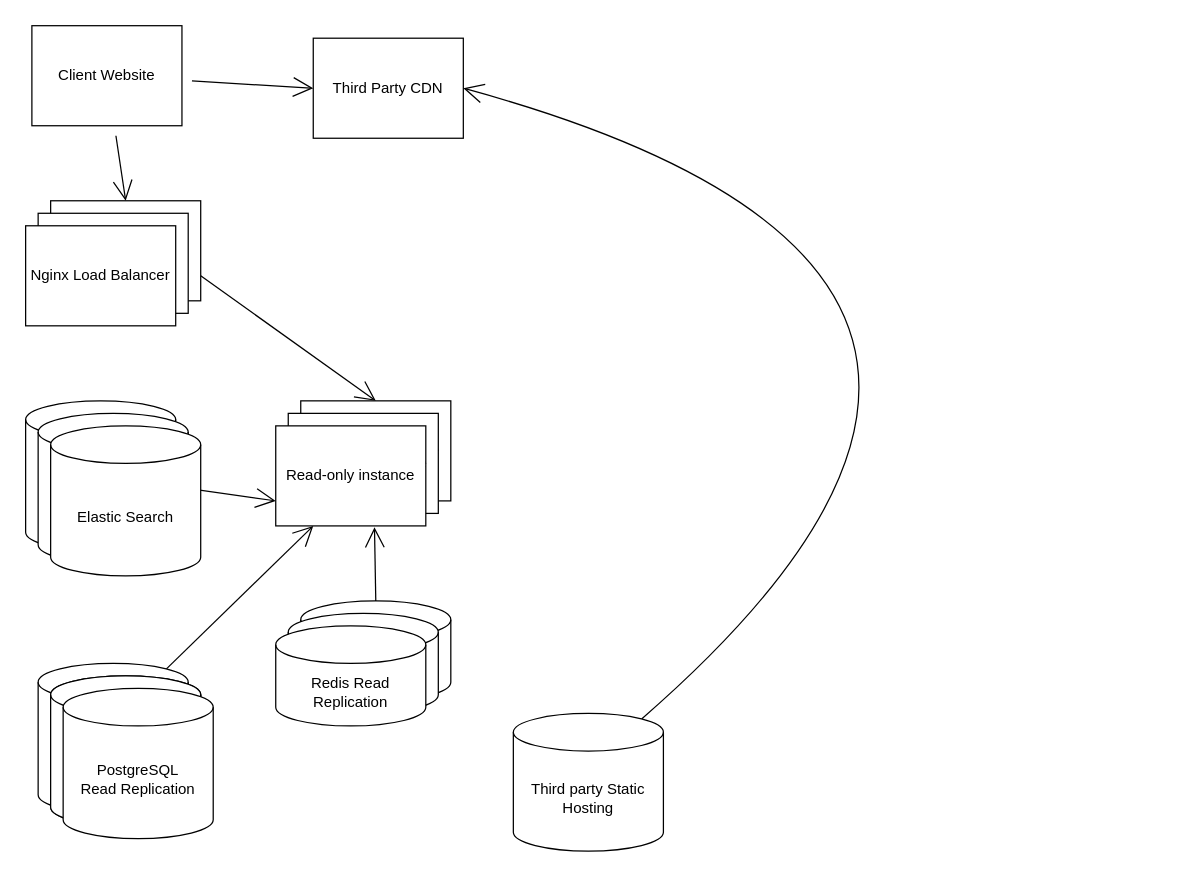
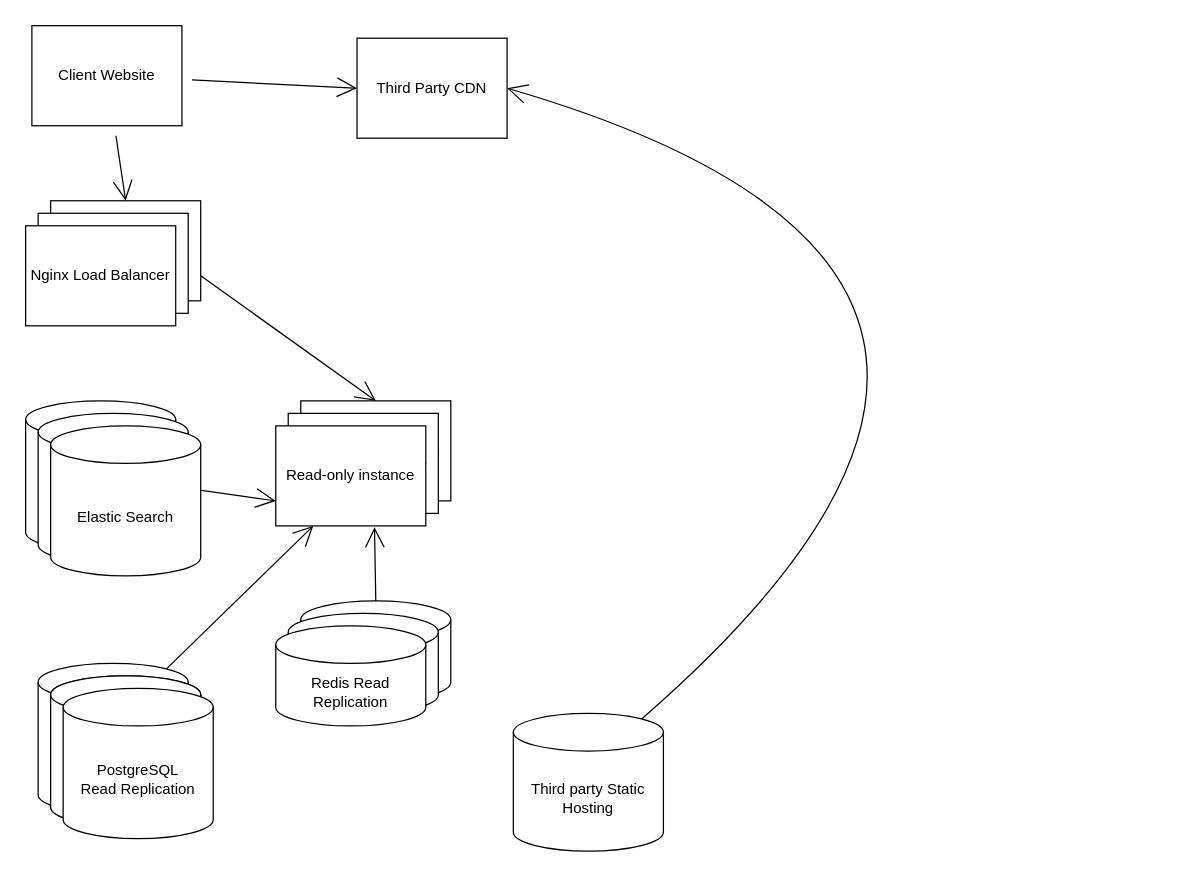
node "Third Party CDN": moved (388, 88) -> (432, 88)
